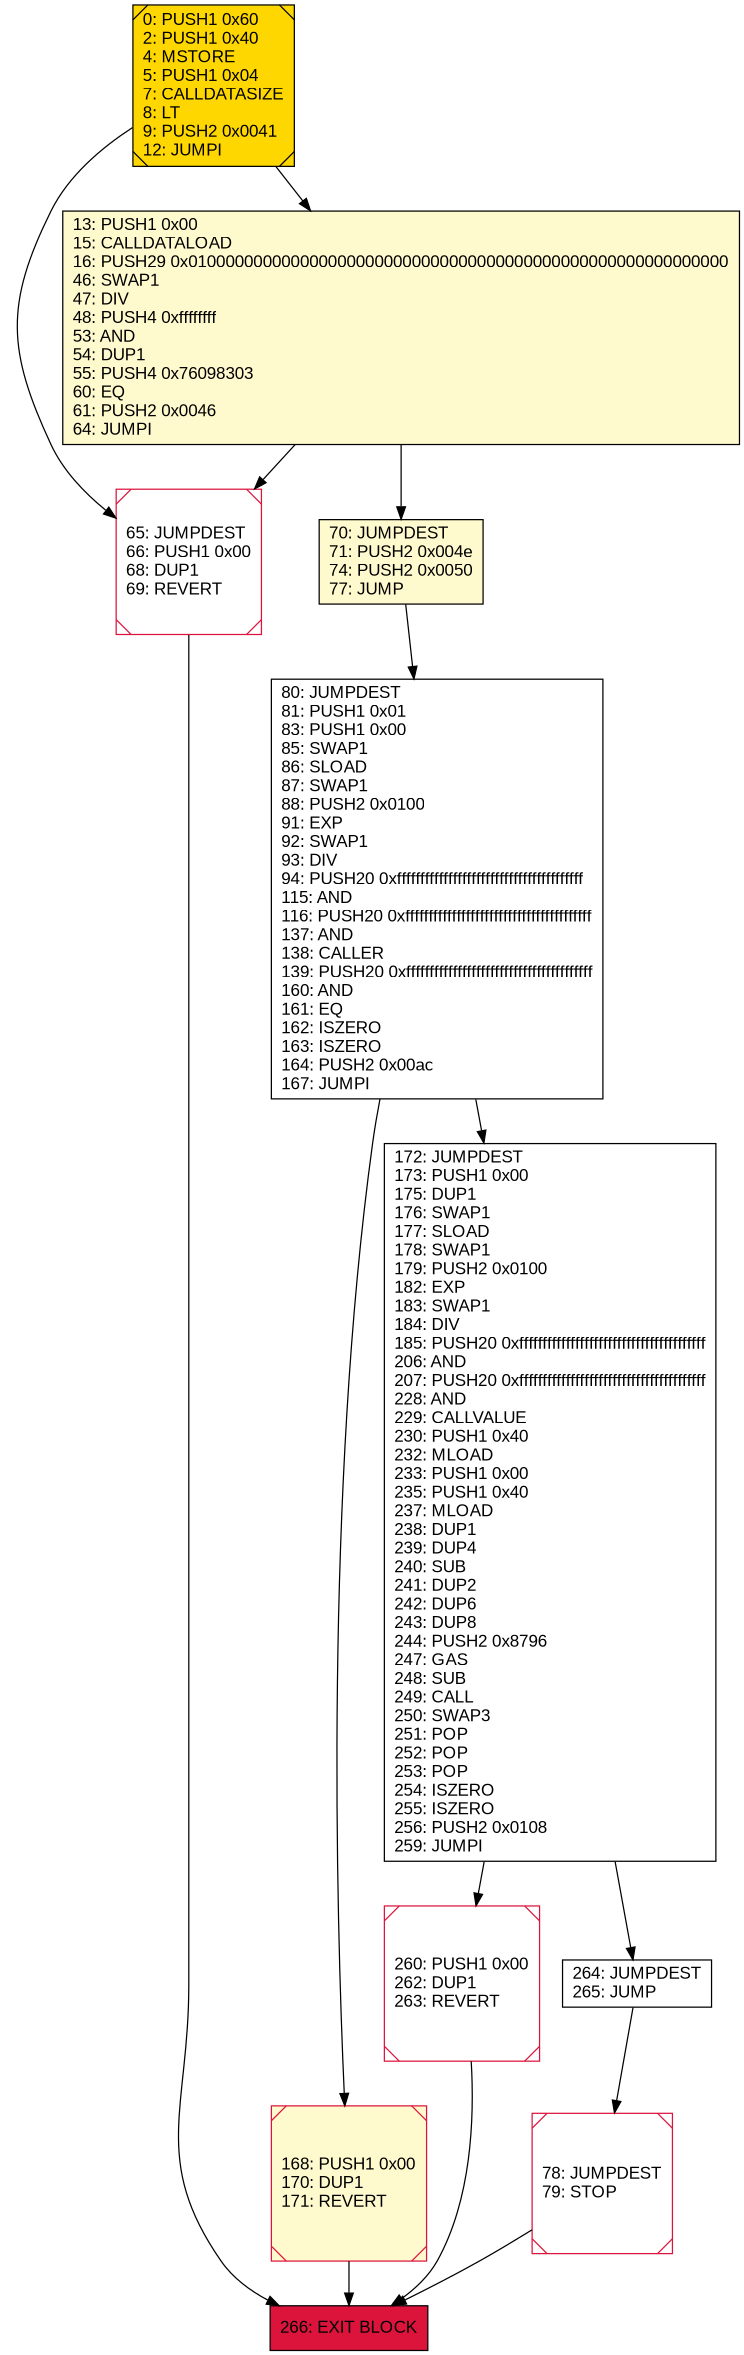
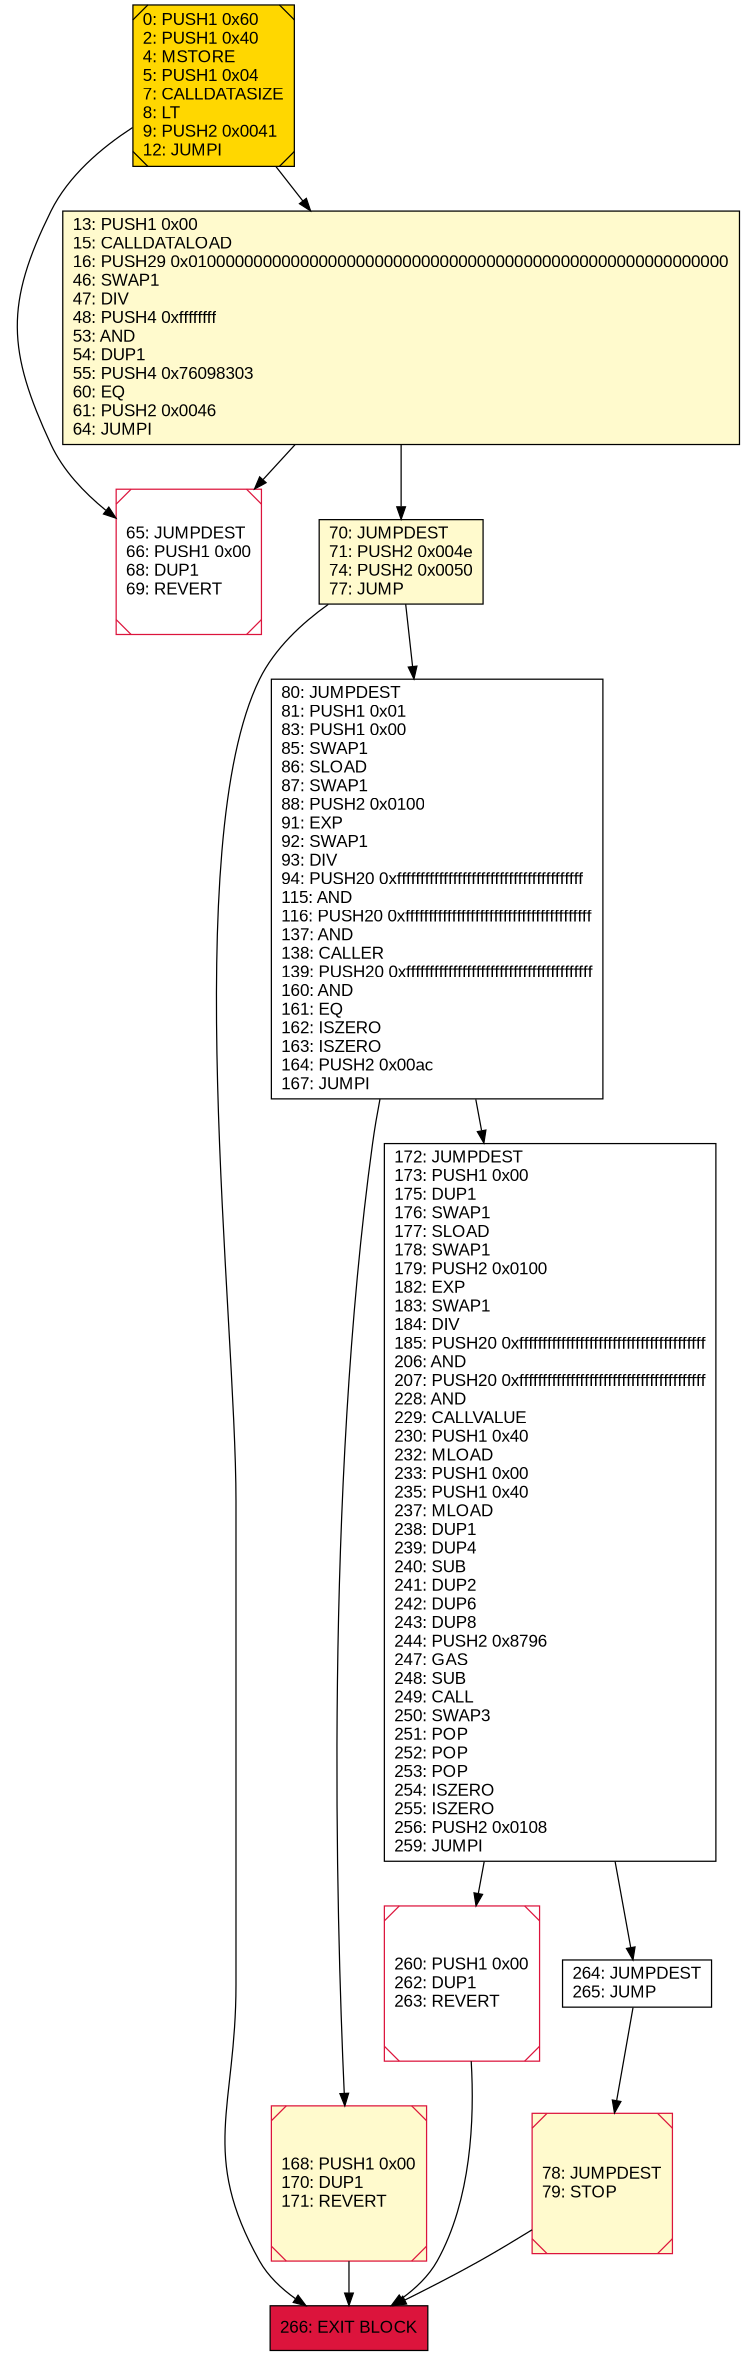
edge "65: JUMPDEST 66: PUSH1 0x00 68: DUP1 69: REVERT" -> "266: EXIT BLOCK": now "70: JUMPDEST 71: PUSH2 0x004e 74: PUSH2 0x0050 77: JUMP" -> "266: EXIT BLOCK"
node "78: JUMPDEST 79: STOP": fillcolor white -> lemonchiffon
